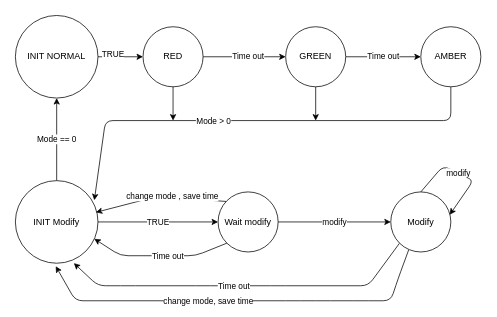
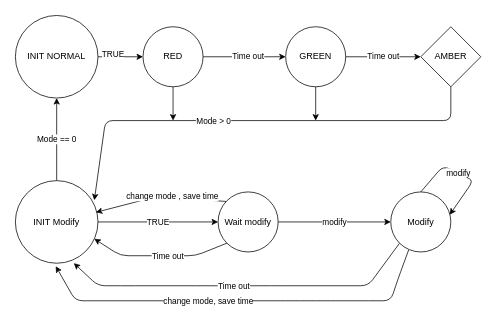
node "AMBER": shape ellipse -> diamond
